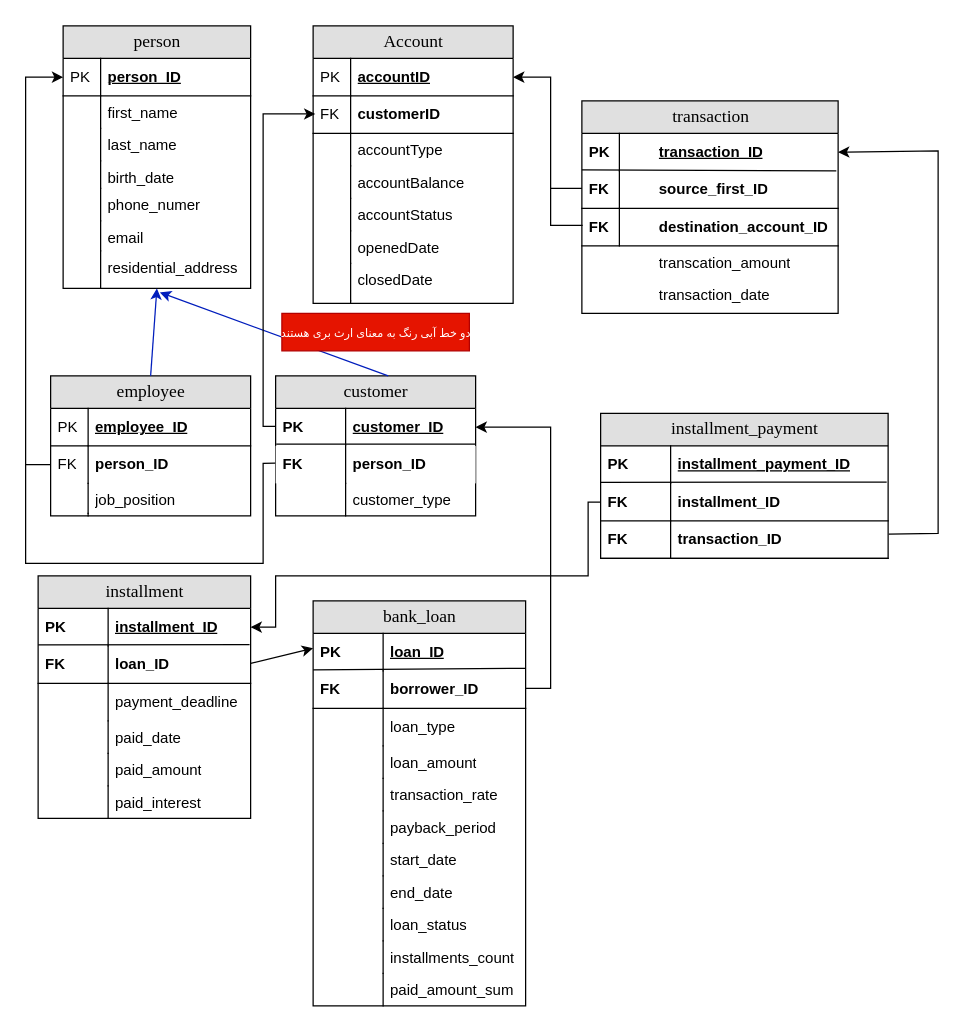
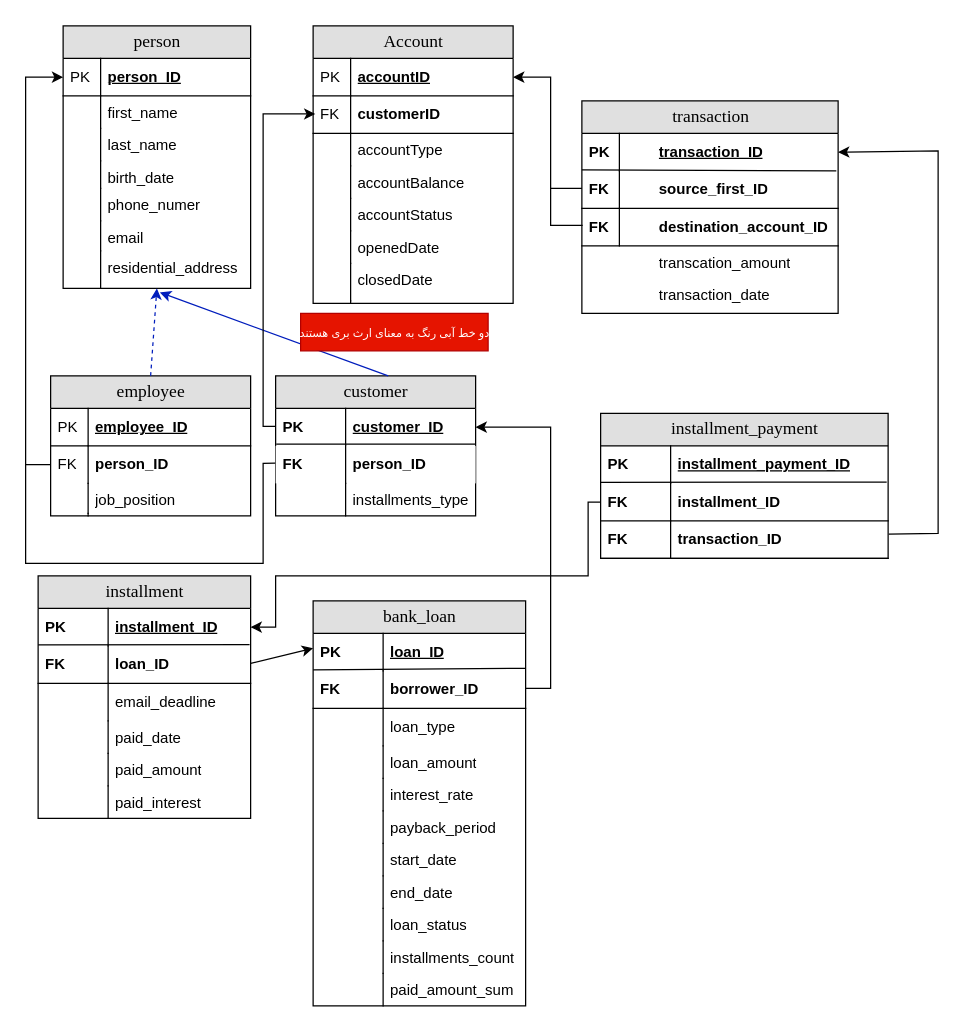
node "دو خط آبی رنگ به معنای ارث بری هستند": moved (376, 332) -> (394, 332)
edge "employee" -> "person": style solid -> dashed
node "customer_type": label "customer_type" -> "installments_type"
node "payment_deadline": label "payment_deadline" -> "email_deadline"
node "transaction_rate": label "transaction_rate" -> "interest_rate"
